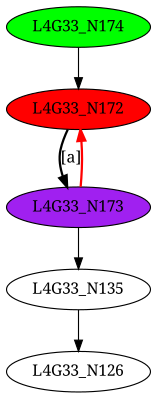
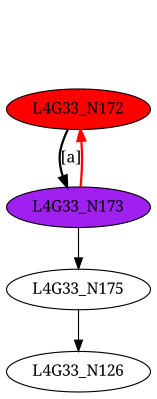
node "L4G33_N174": removed
node "L4G33_N135": label "L4G33_N135" -> "L4G33_N175"
